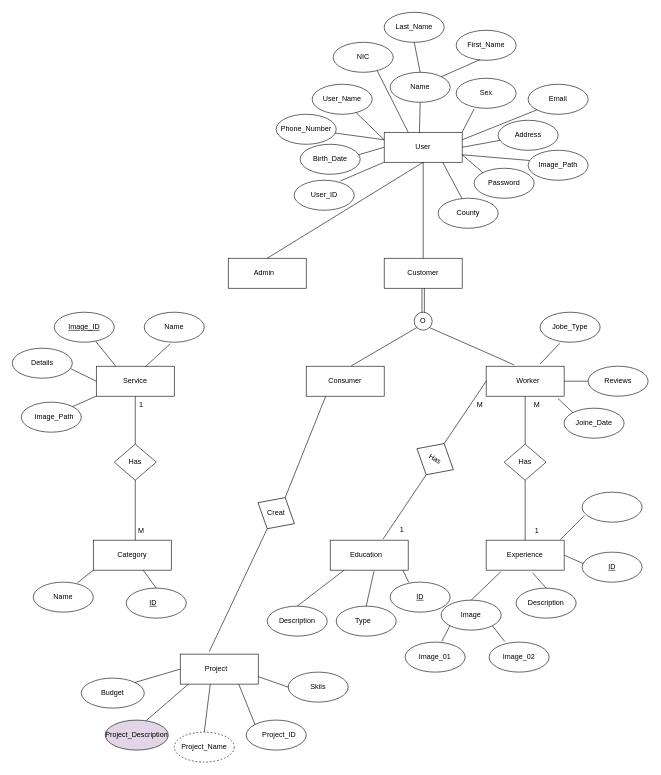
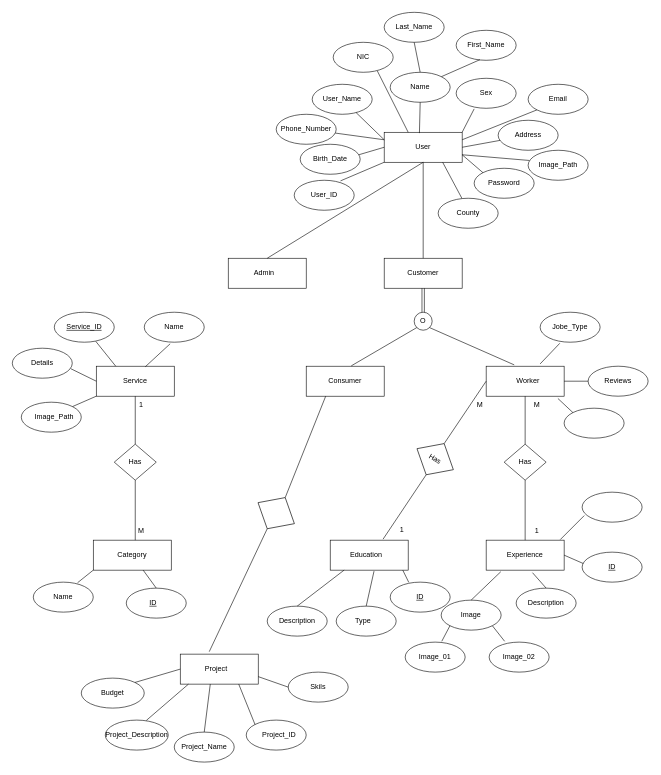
node "Image_ID": label "Image_ID" -> "Service_ID"
node "Joine_Date": removed
node "Creat": removed
node "Project_Description": fillcolor #e1d5e7 -> #ffffff
node "Project_Name": style dashed -> solid
